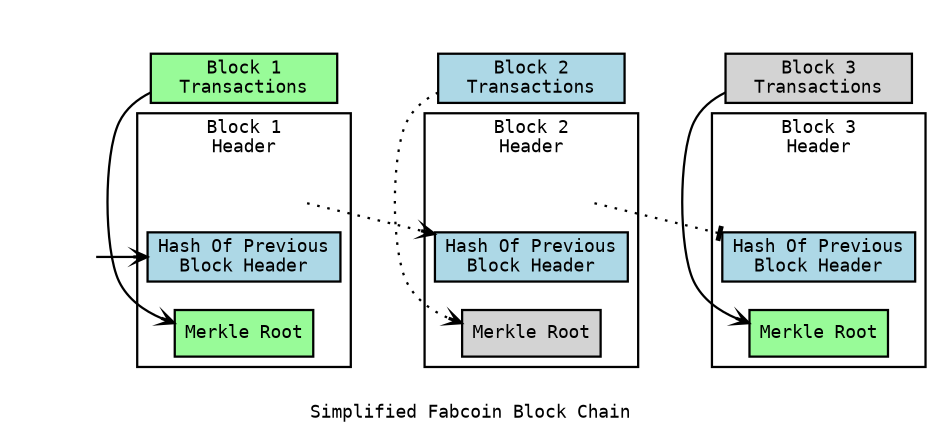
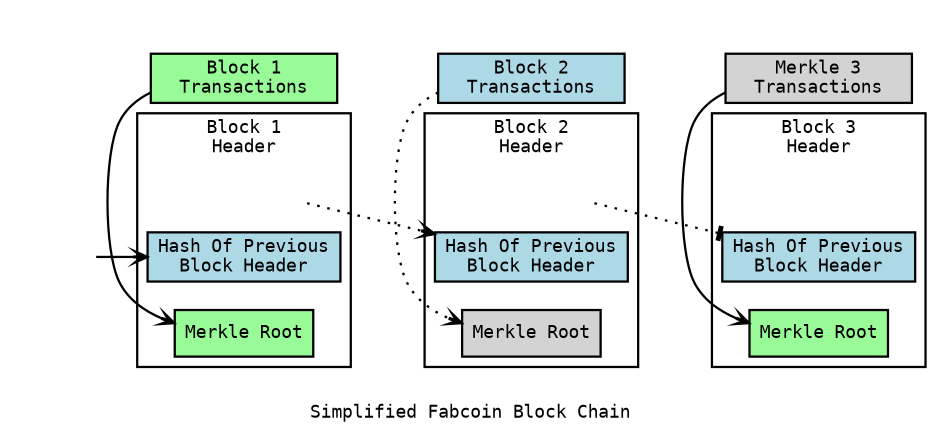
node "Block 3 Transactions": label "Block 3 Transactions" -> "Merkle 3 Transactions"
